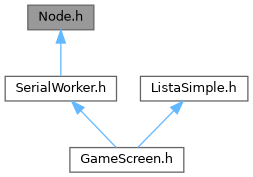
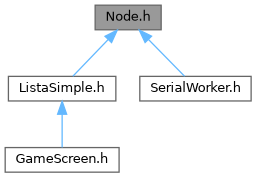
edge "ListaSimple.h" -> "Node.h": added
edge "GameScreen.h" -> "SerialWorker.h": removed
